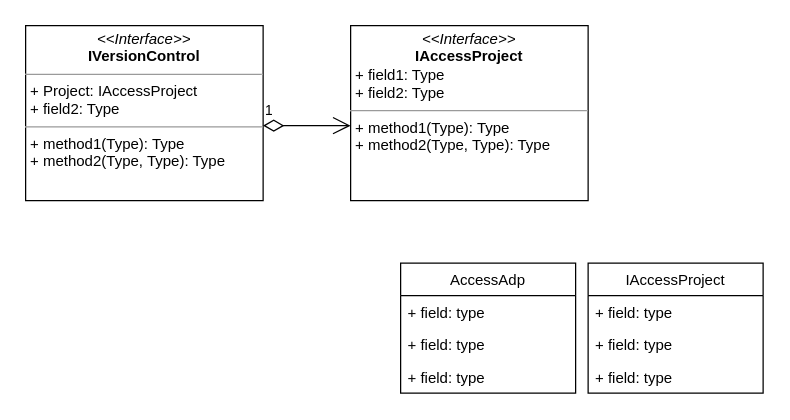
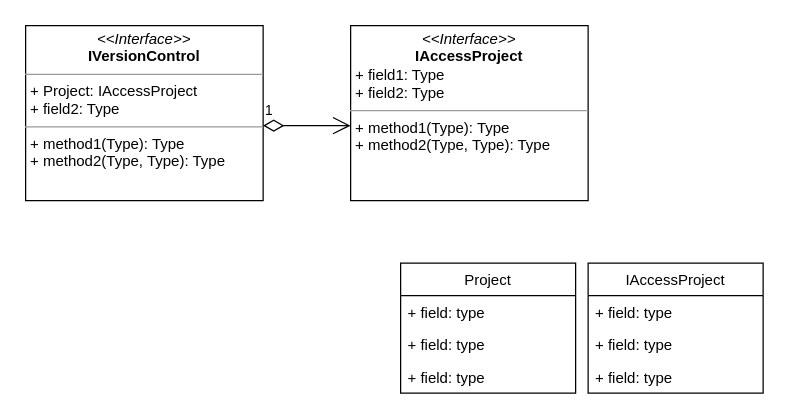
node "AccessAdp": label "AccessAdp" -> "Project"
